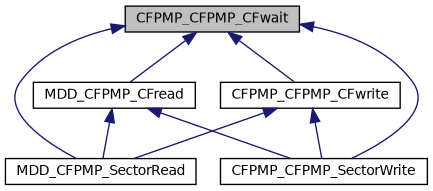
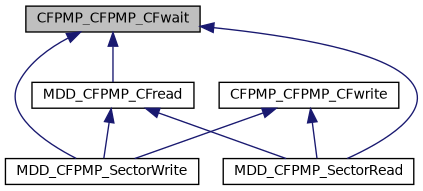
edge "CFPMP_CFPMP_CFwrite" -> "CFPMP_CFPMP_CFwait": removed
node "CFPMP_CFPMP_SectorWrite": label "CFPMP_CFPMP_SectorWrite" -> "MDD_CFPMP_SectorWrite"
